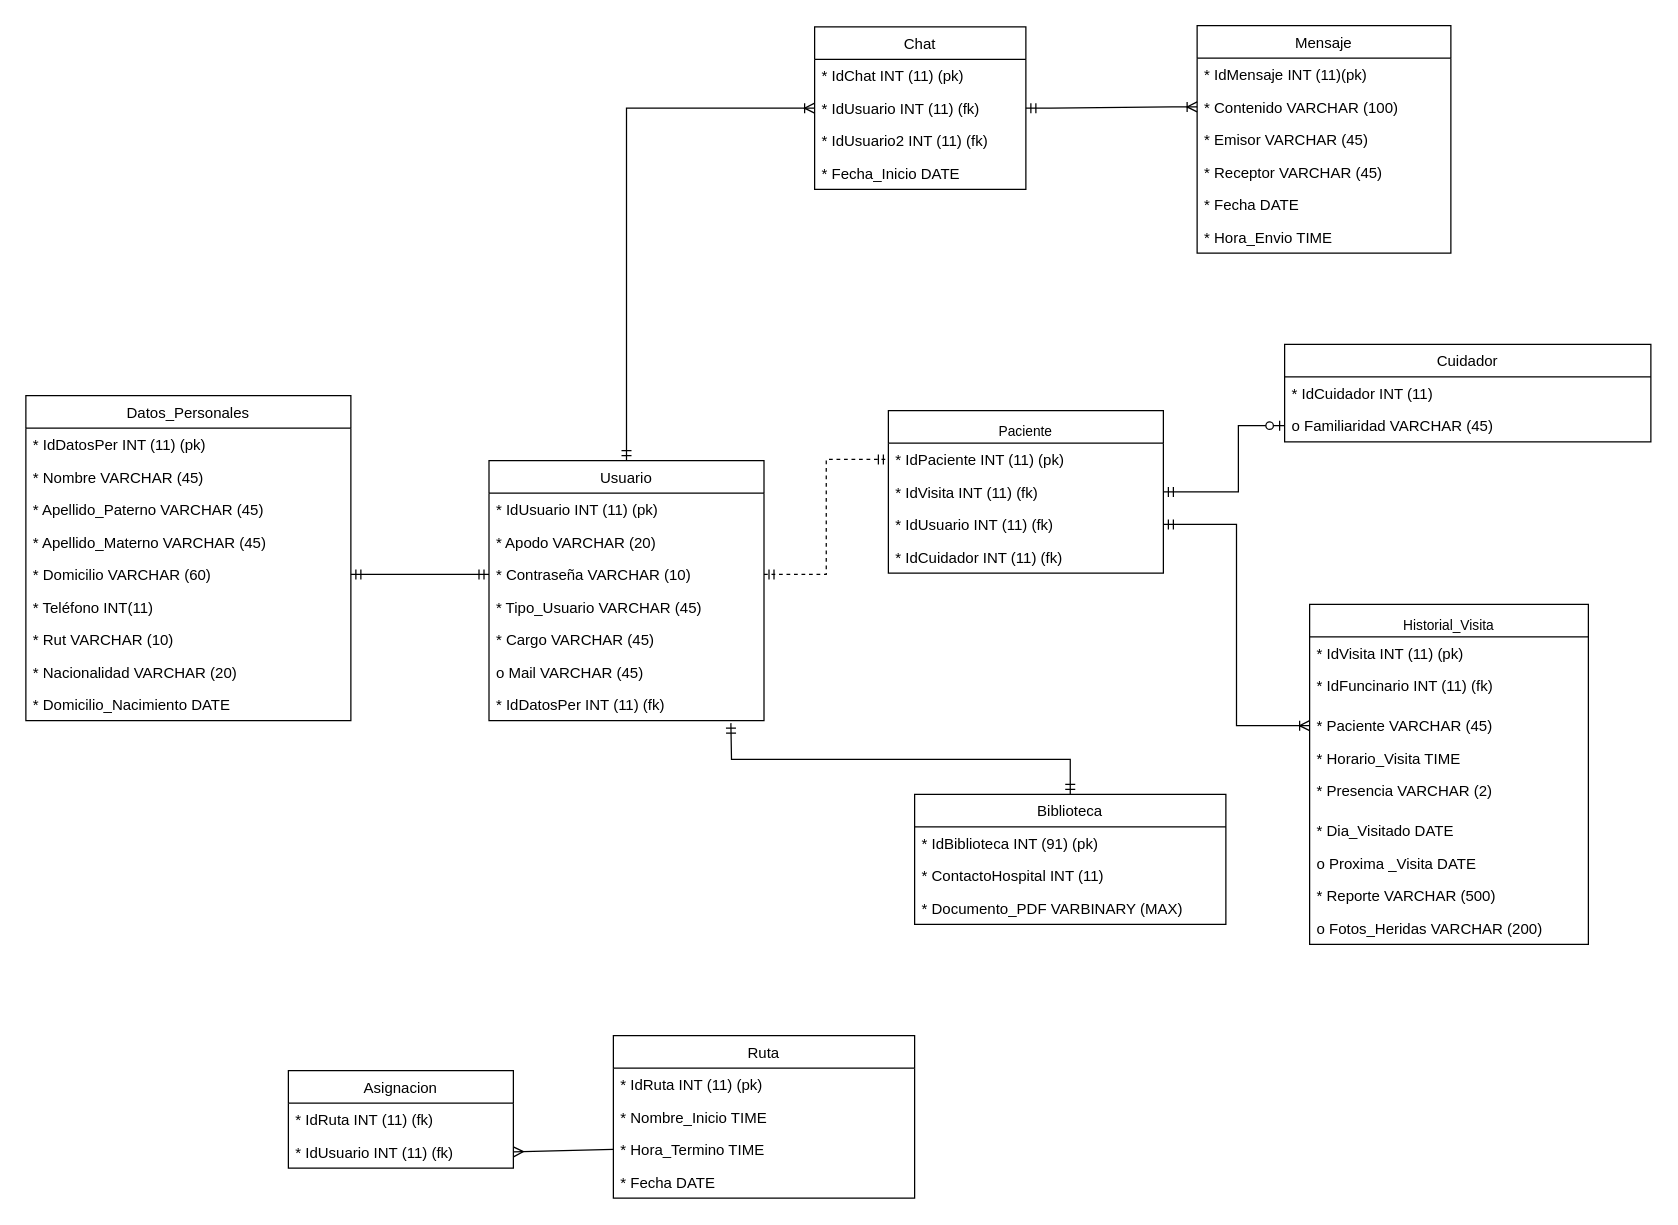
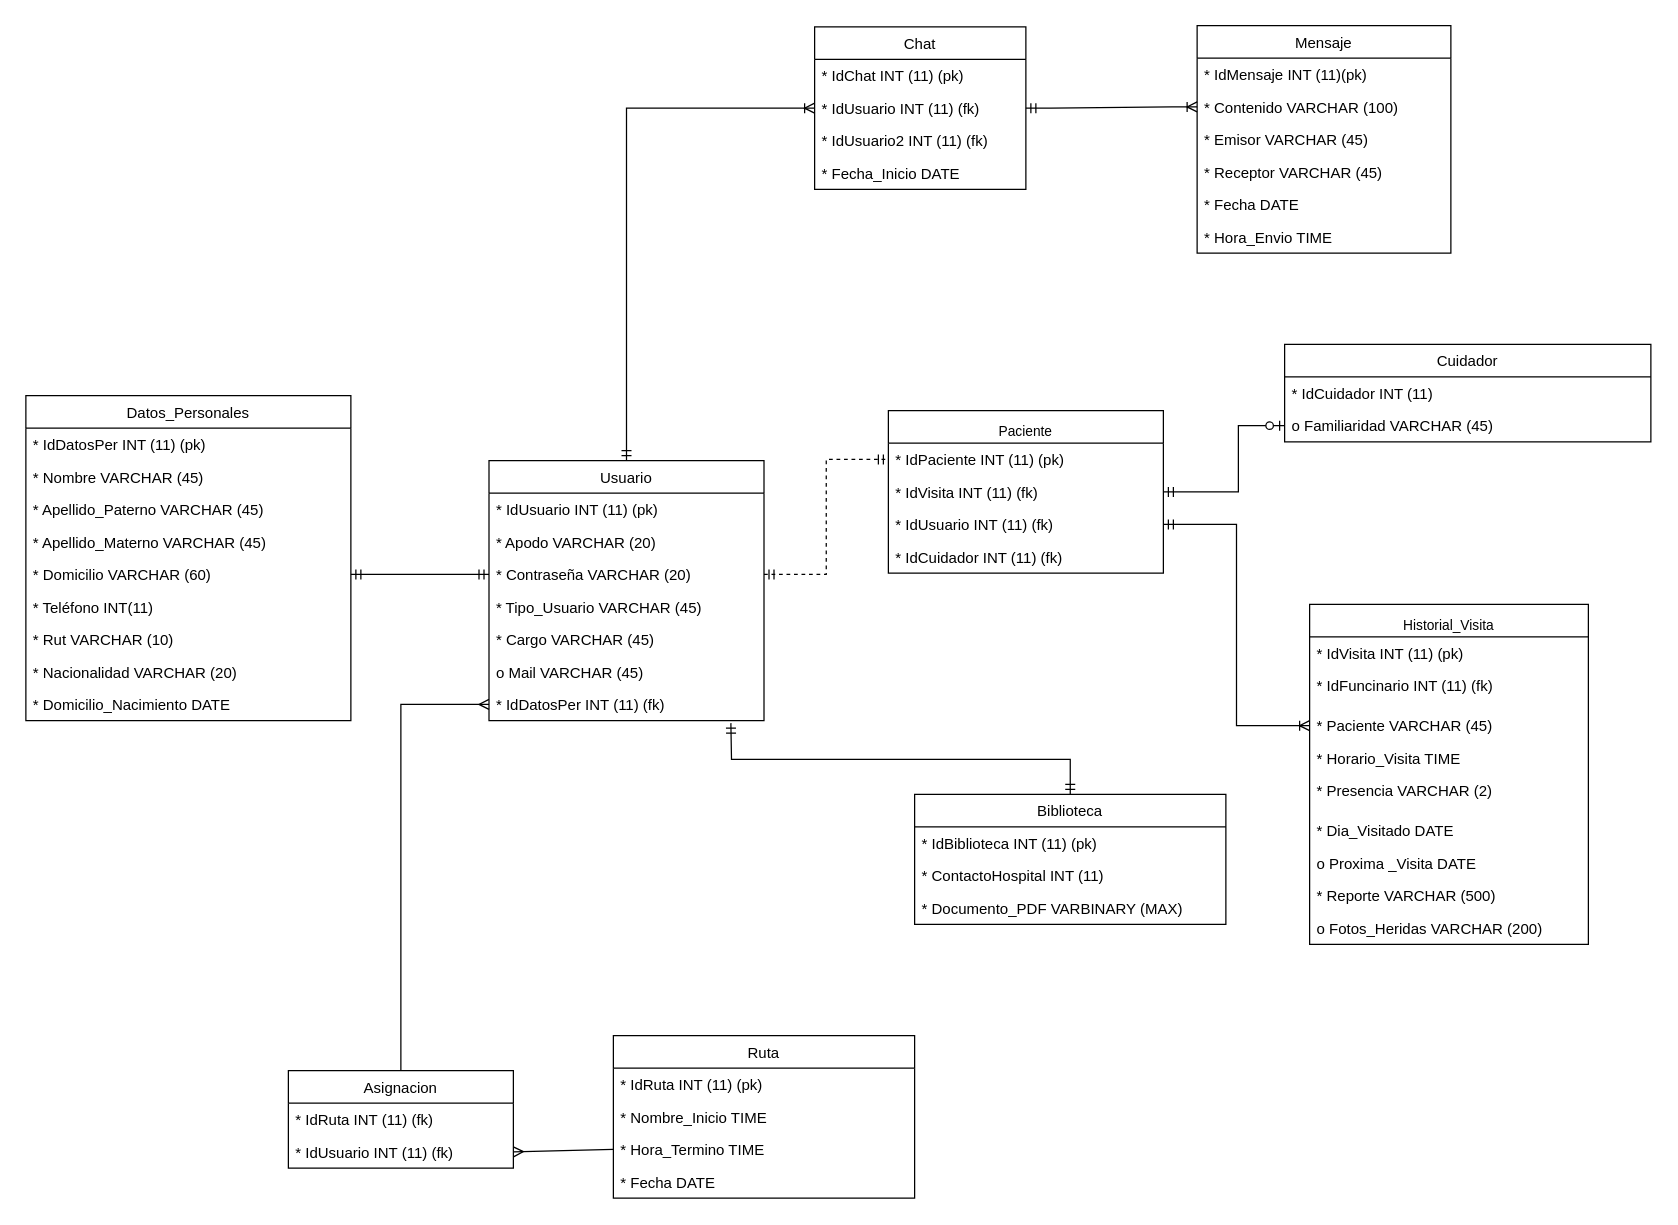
node "* Contraseña VARCHAR (10)": label "* Contraseña VARCHAR (10)" -> "* Contraseña VARCHAR (20)"
edge "Asignacion" -> "* IdDatosPer INT (11) (fk)": added
node "* IdBiblioteca INT (91) (pk)": label "* IdBiblioteca INT (91) (pk)" -> "* IdBiblioteca INT (11) (pk)"
